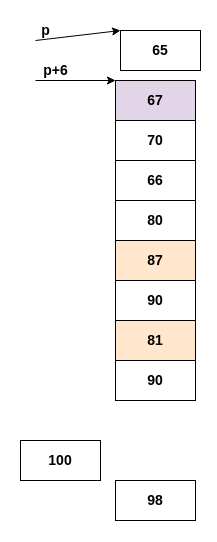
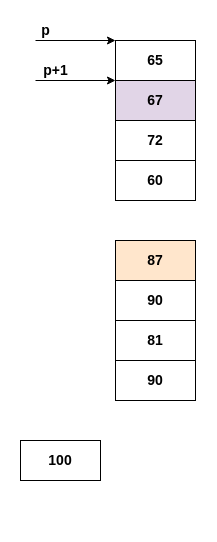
node "65": moved (161, 51) -> (156, 61)
node "p+6": label "p+6" -> "p+1"
node "70": label "70" -> "72"
node "66": label "66" -> "60"
node "80": removed
node "81": fillcolor #ffe6cc -> #ffffff
node "98": removed
